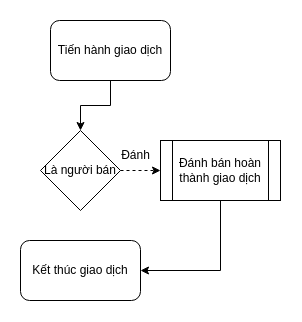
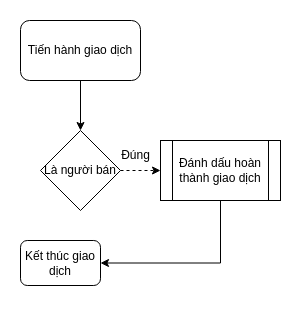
node "Tiến hành giao dịch": moved (111, 51) -> (81, 51)
node "Đánh": label "Đánh" -> "Đúng"
node "Đánh bán hoàn thành giao dịch": label "Đánh bán hoàn thành giao dịch" -> "Đánh dấu hoàn thành giao dịch"
node "Kết thúc giao dịch": size 120x60 -> 80x45
